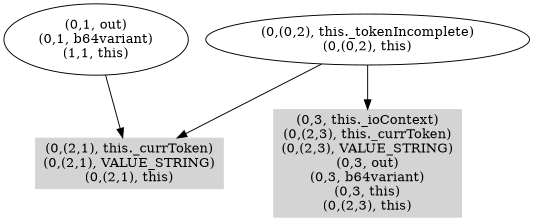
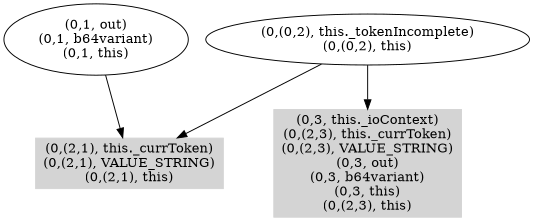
node "(0,1, out) (0,1, b64variant) (1,1, this)": label "(0,1, out) (0,1, b64variant) (1,1, this)" -> "(0,1, out) (0,1, b64variant) (0,1, this)"
